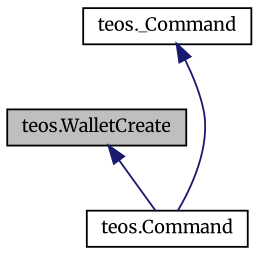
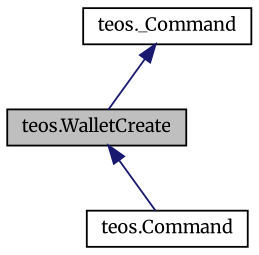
edge "teos.Command" -> "teos._Command": now "teos.WalletCreate" -> "teos._Command"
